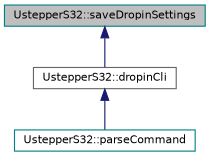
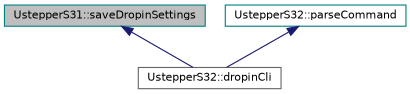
node "UstepperS32::saveDropinSettings": label "UstepperS32::saveDropinSettings" -> "UstepperS31::saveDropinSettings"
edge "UstepperS32::parseCommand" -> "UstepperS32::dropinCli": reversed
